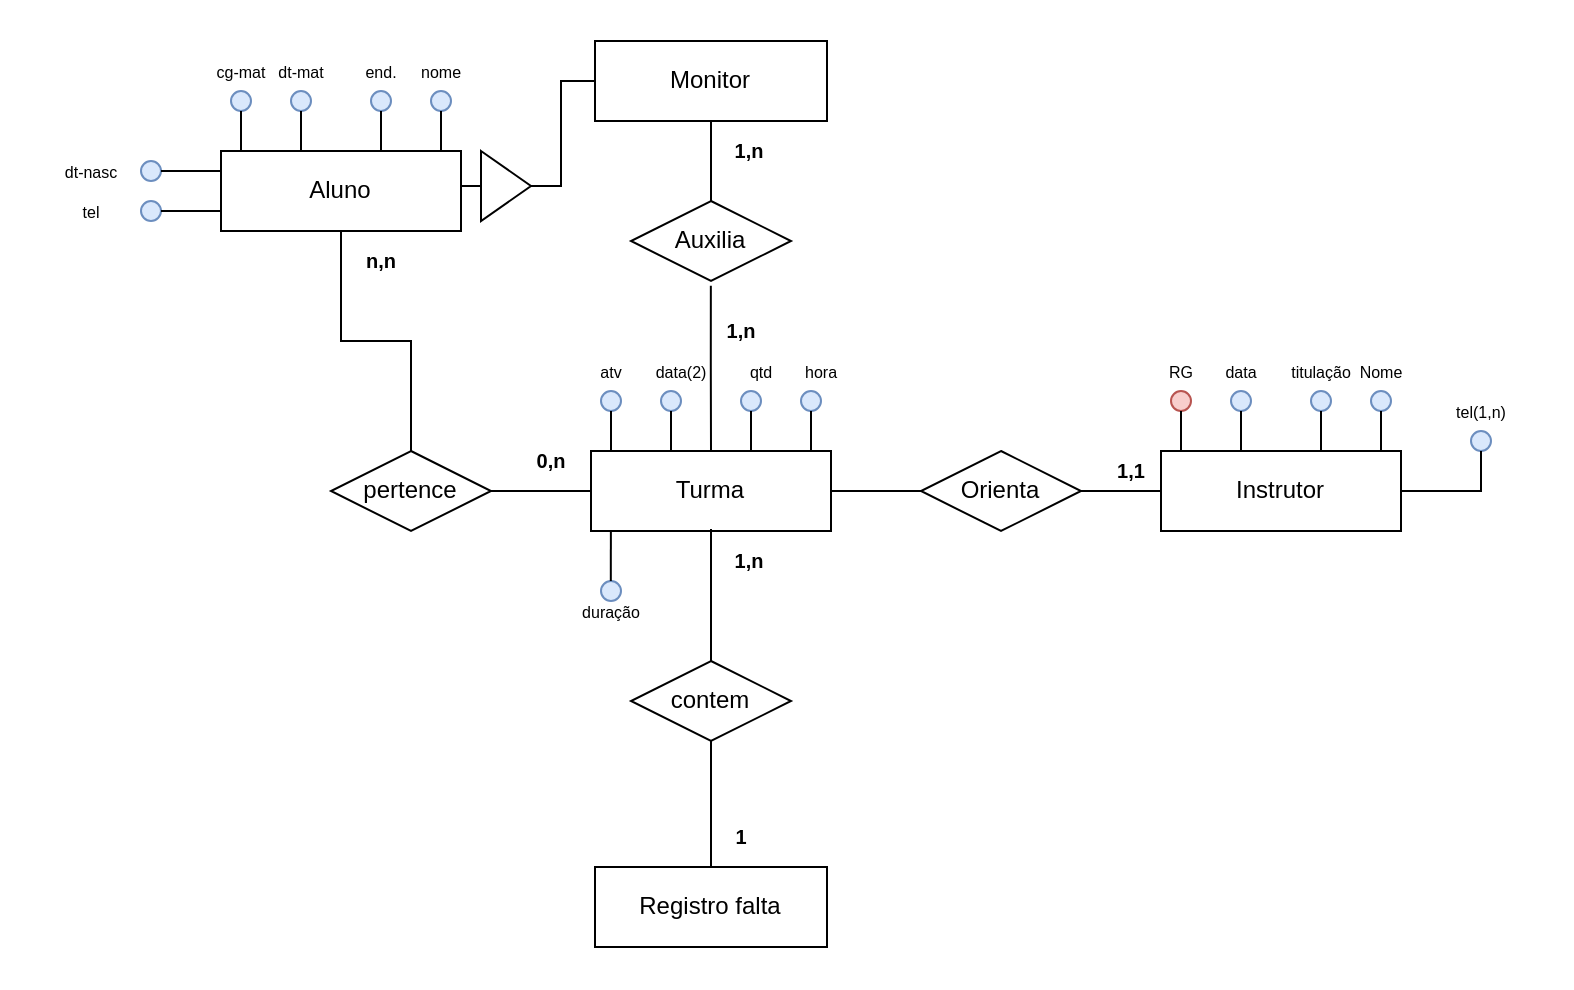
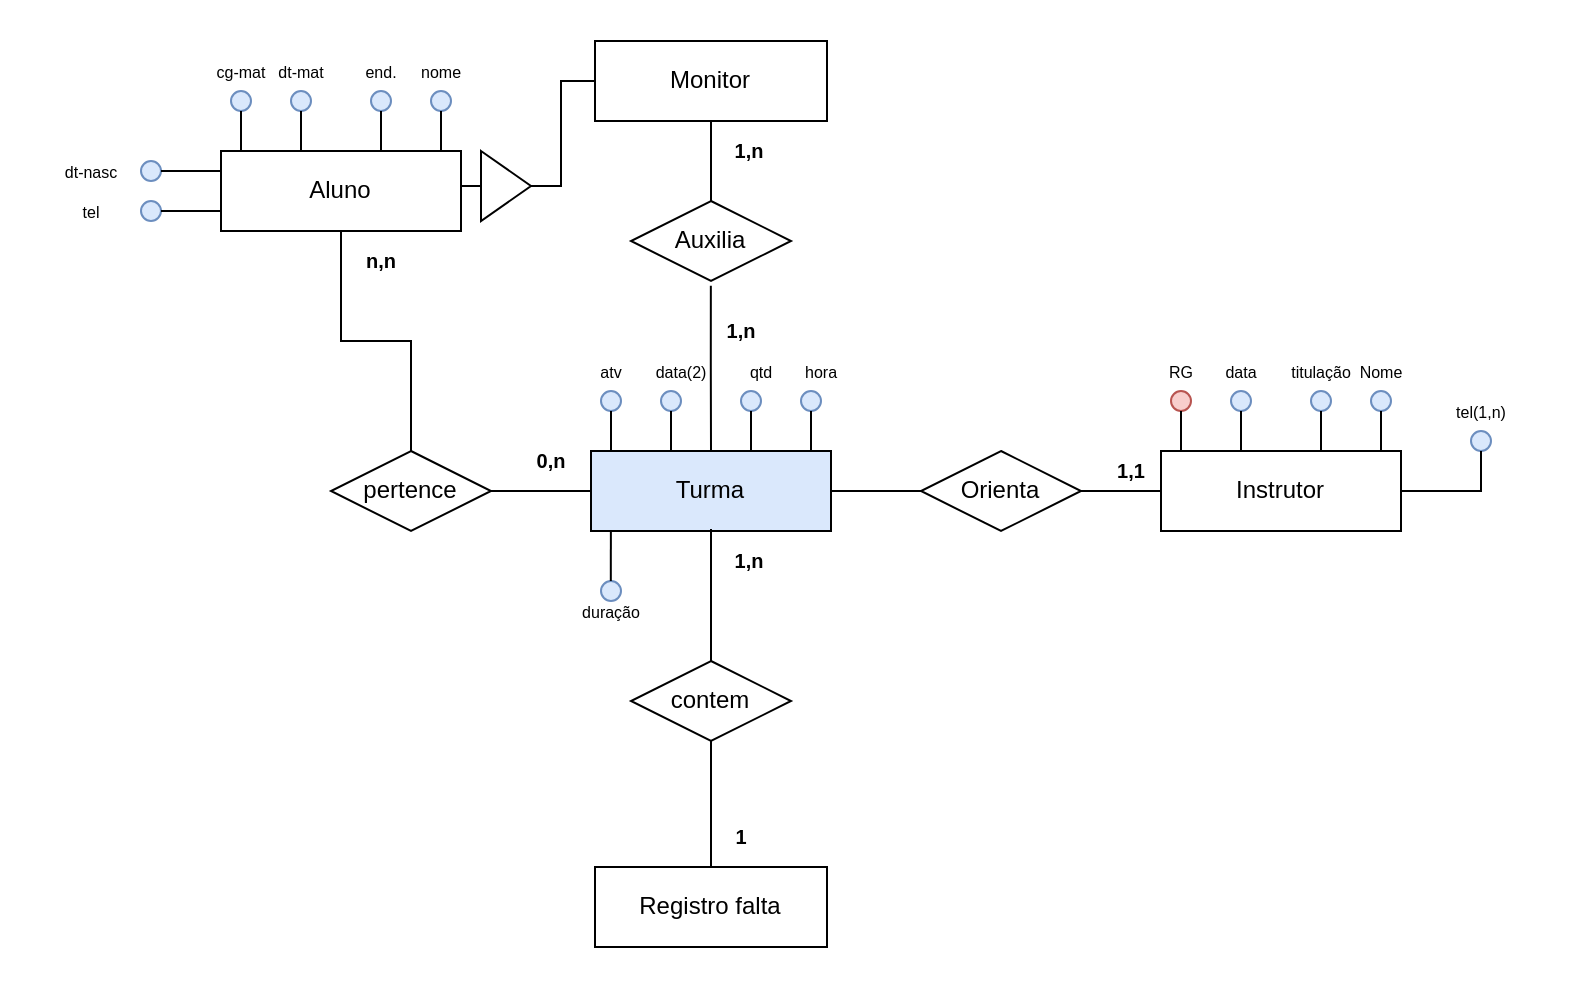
node "Turma": fillcolor #ffffff -> #dae8fc
